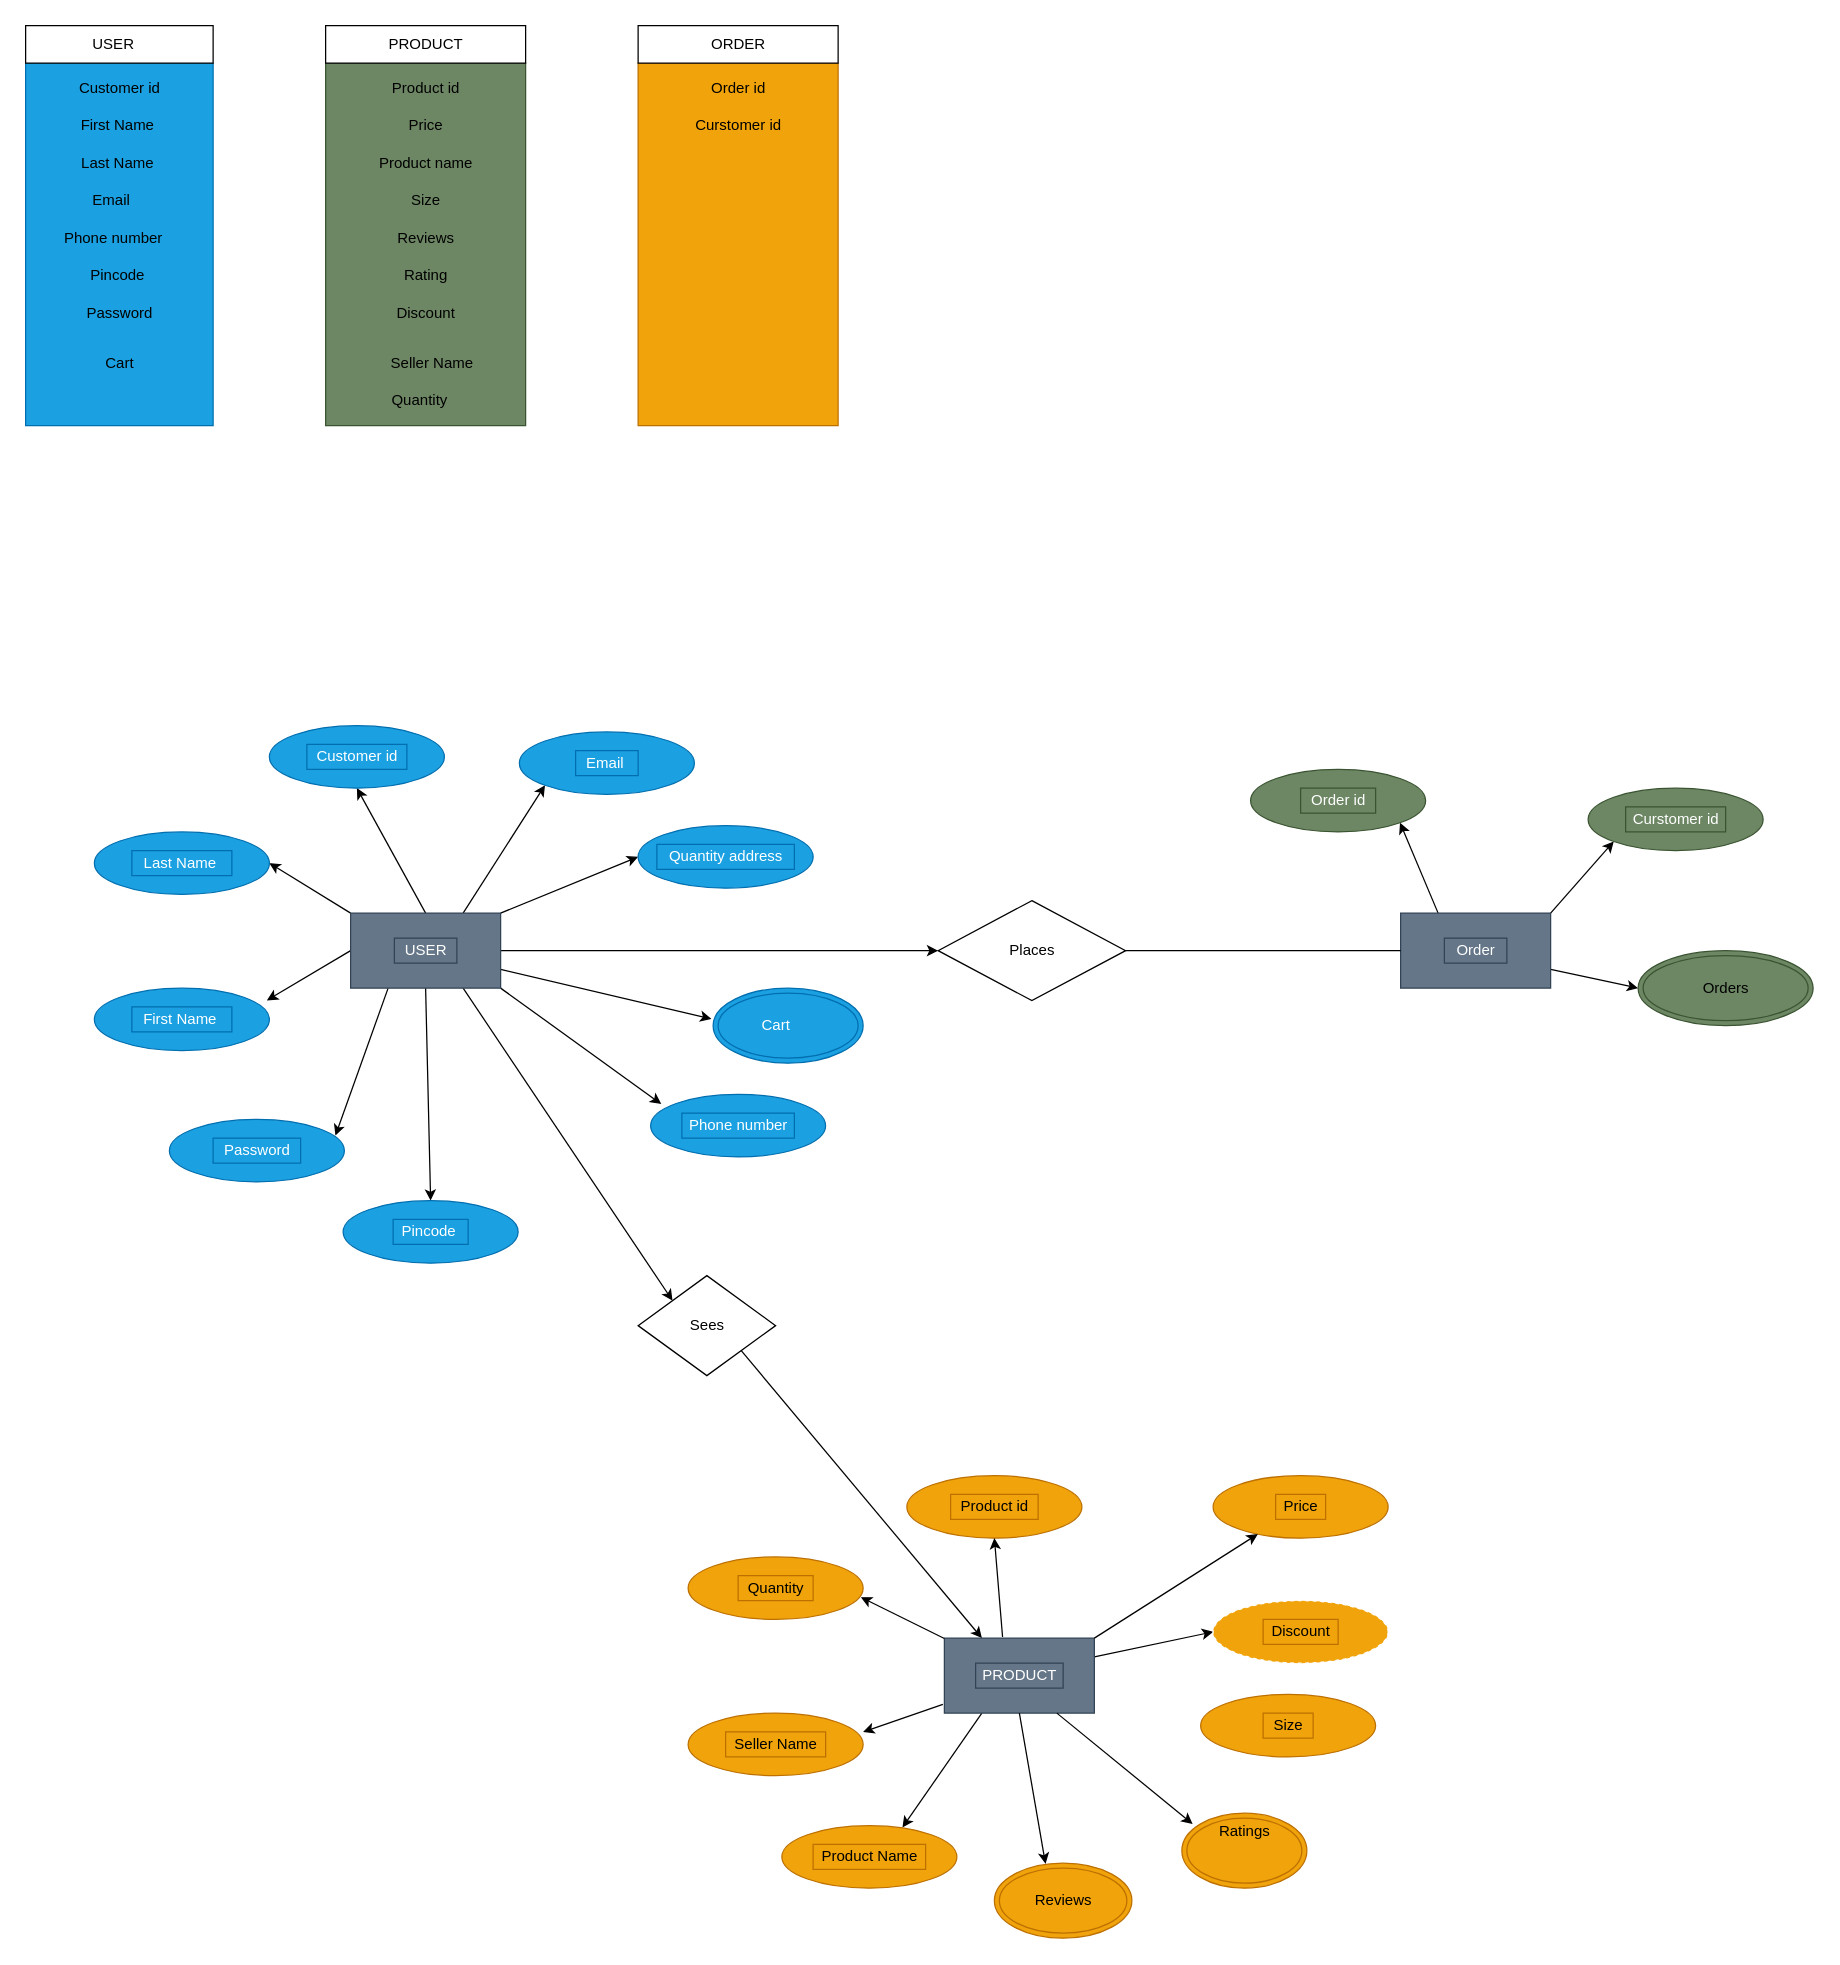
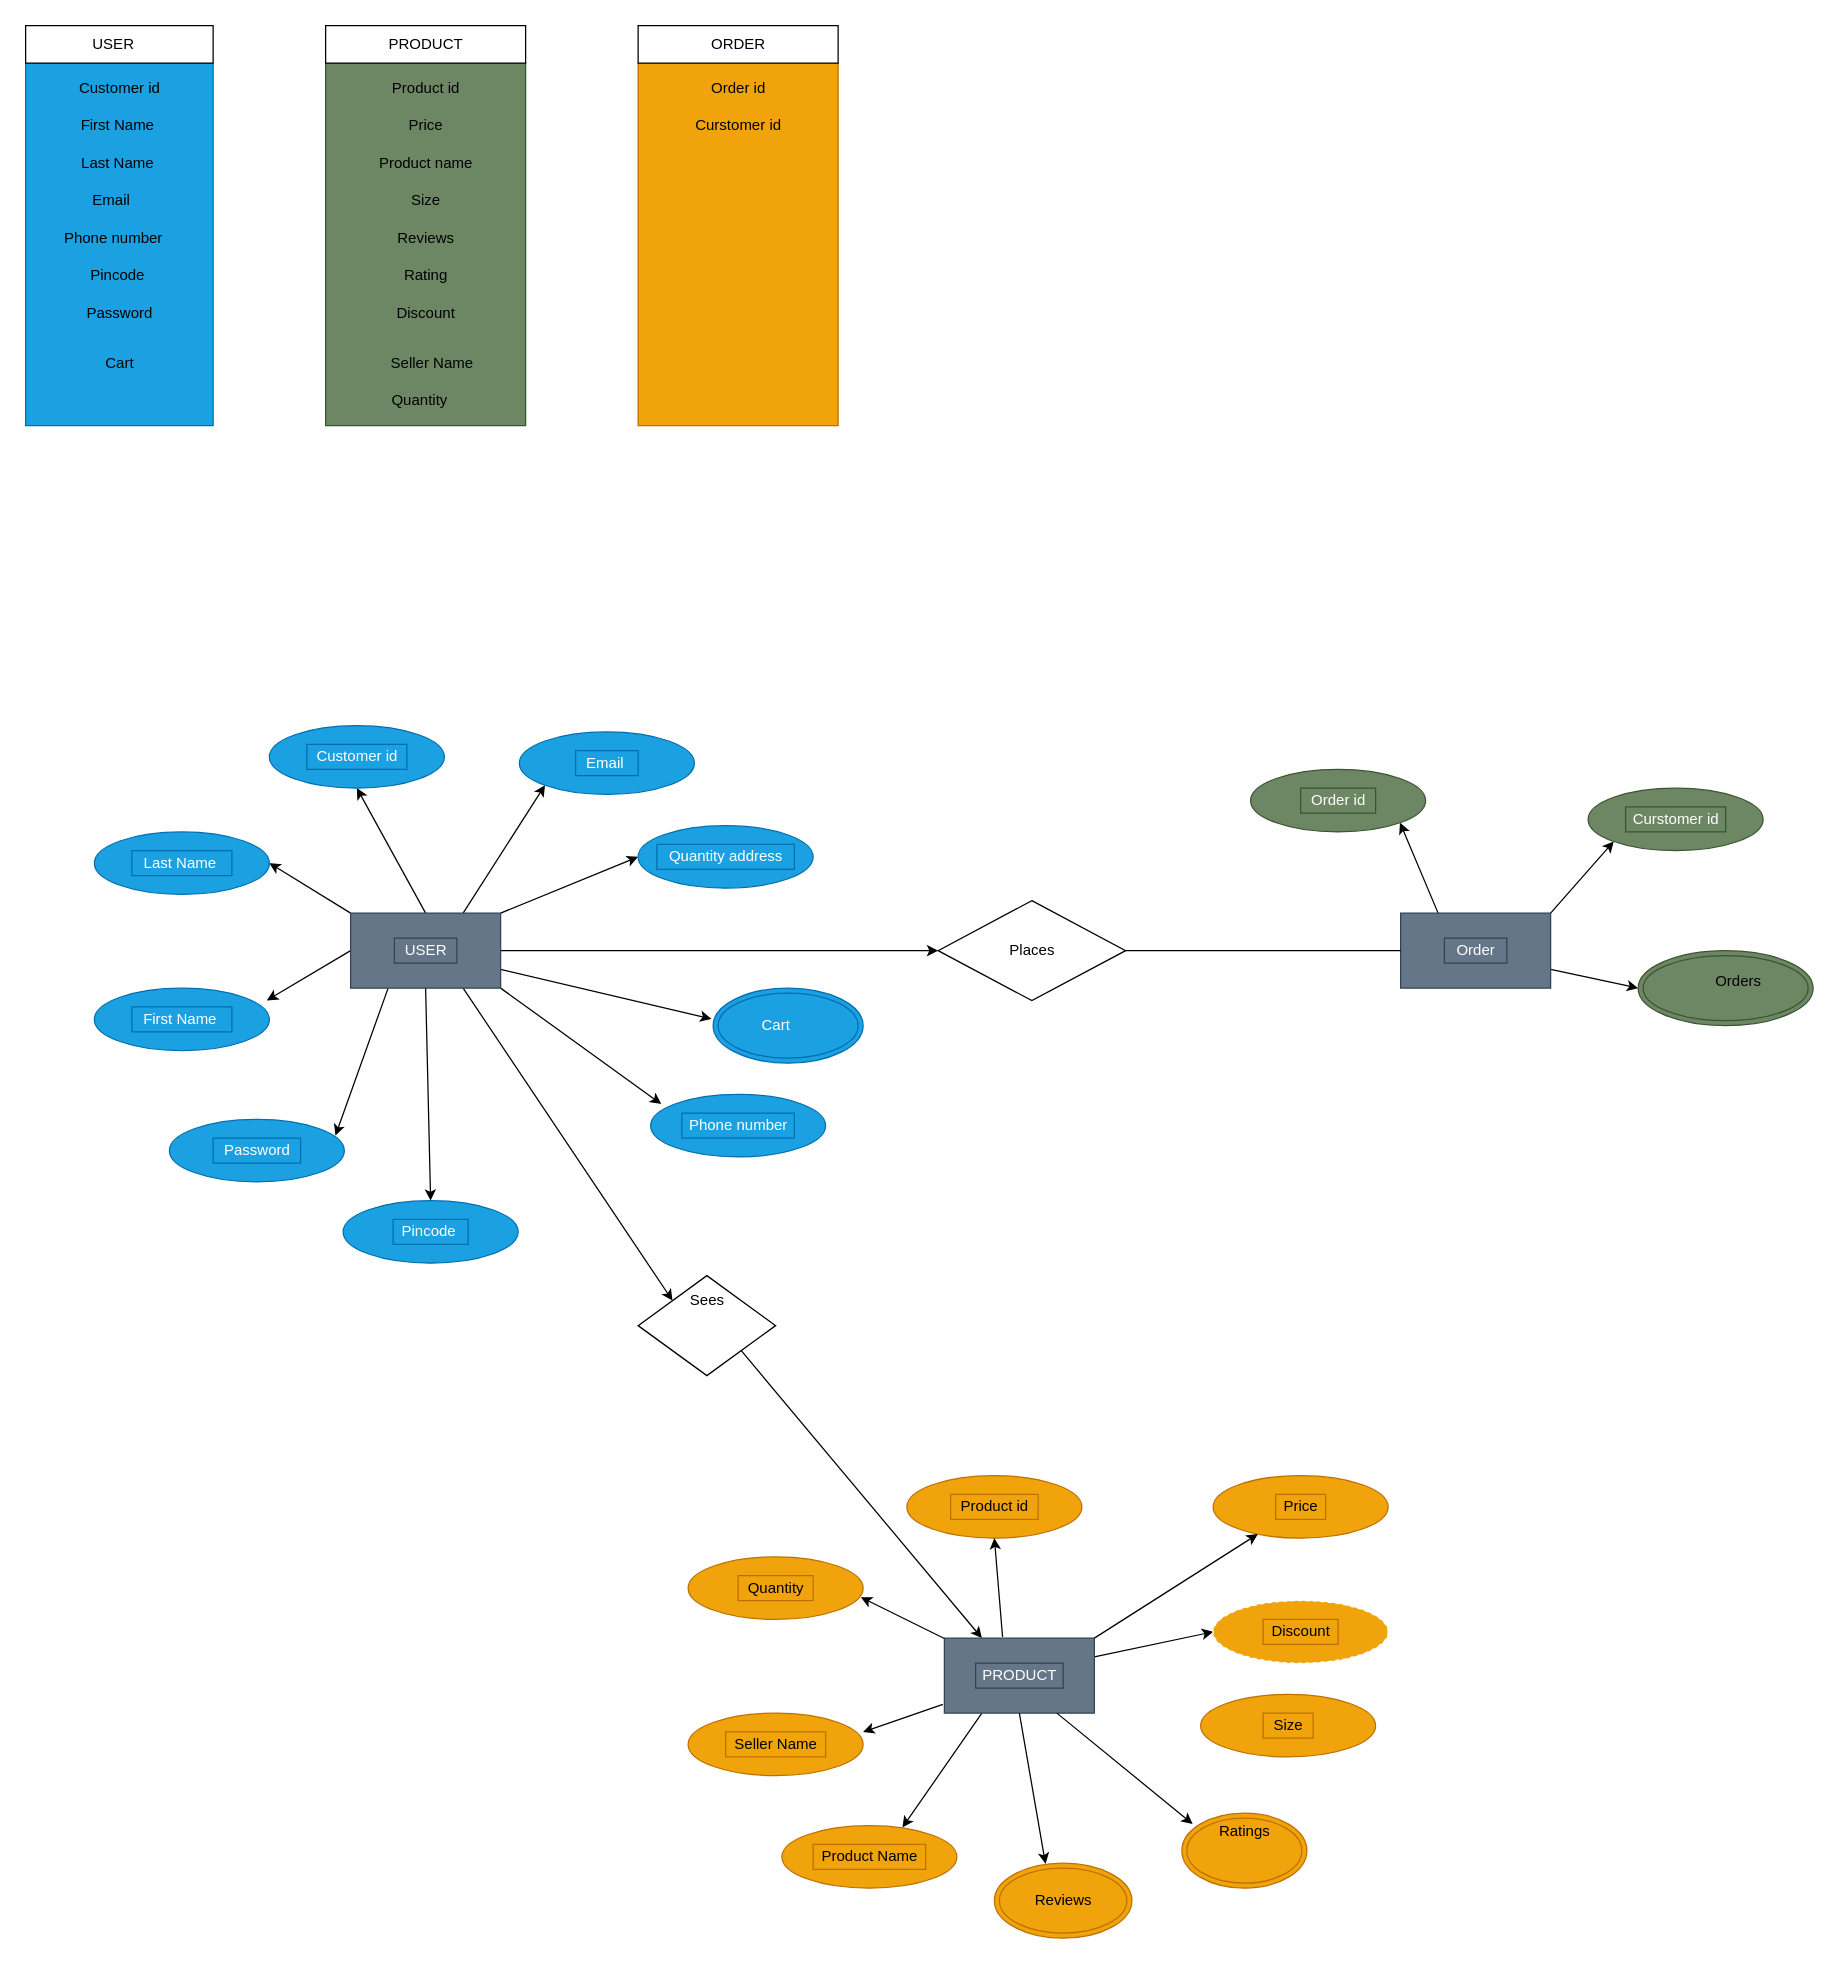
node "Orders": moved (1726, 988) -> (1738, 982)
node "Sees": moved (707, 1326) -> (707, 1301)
